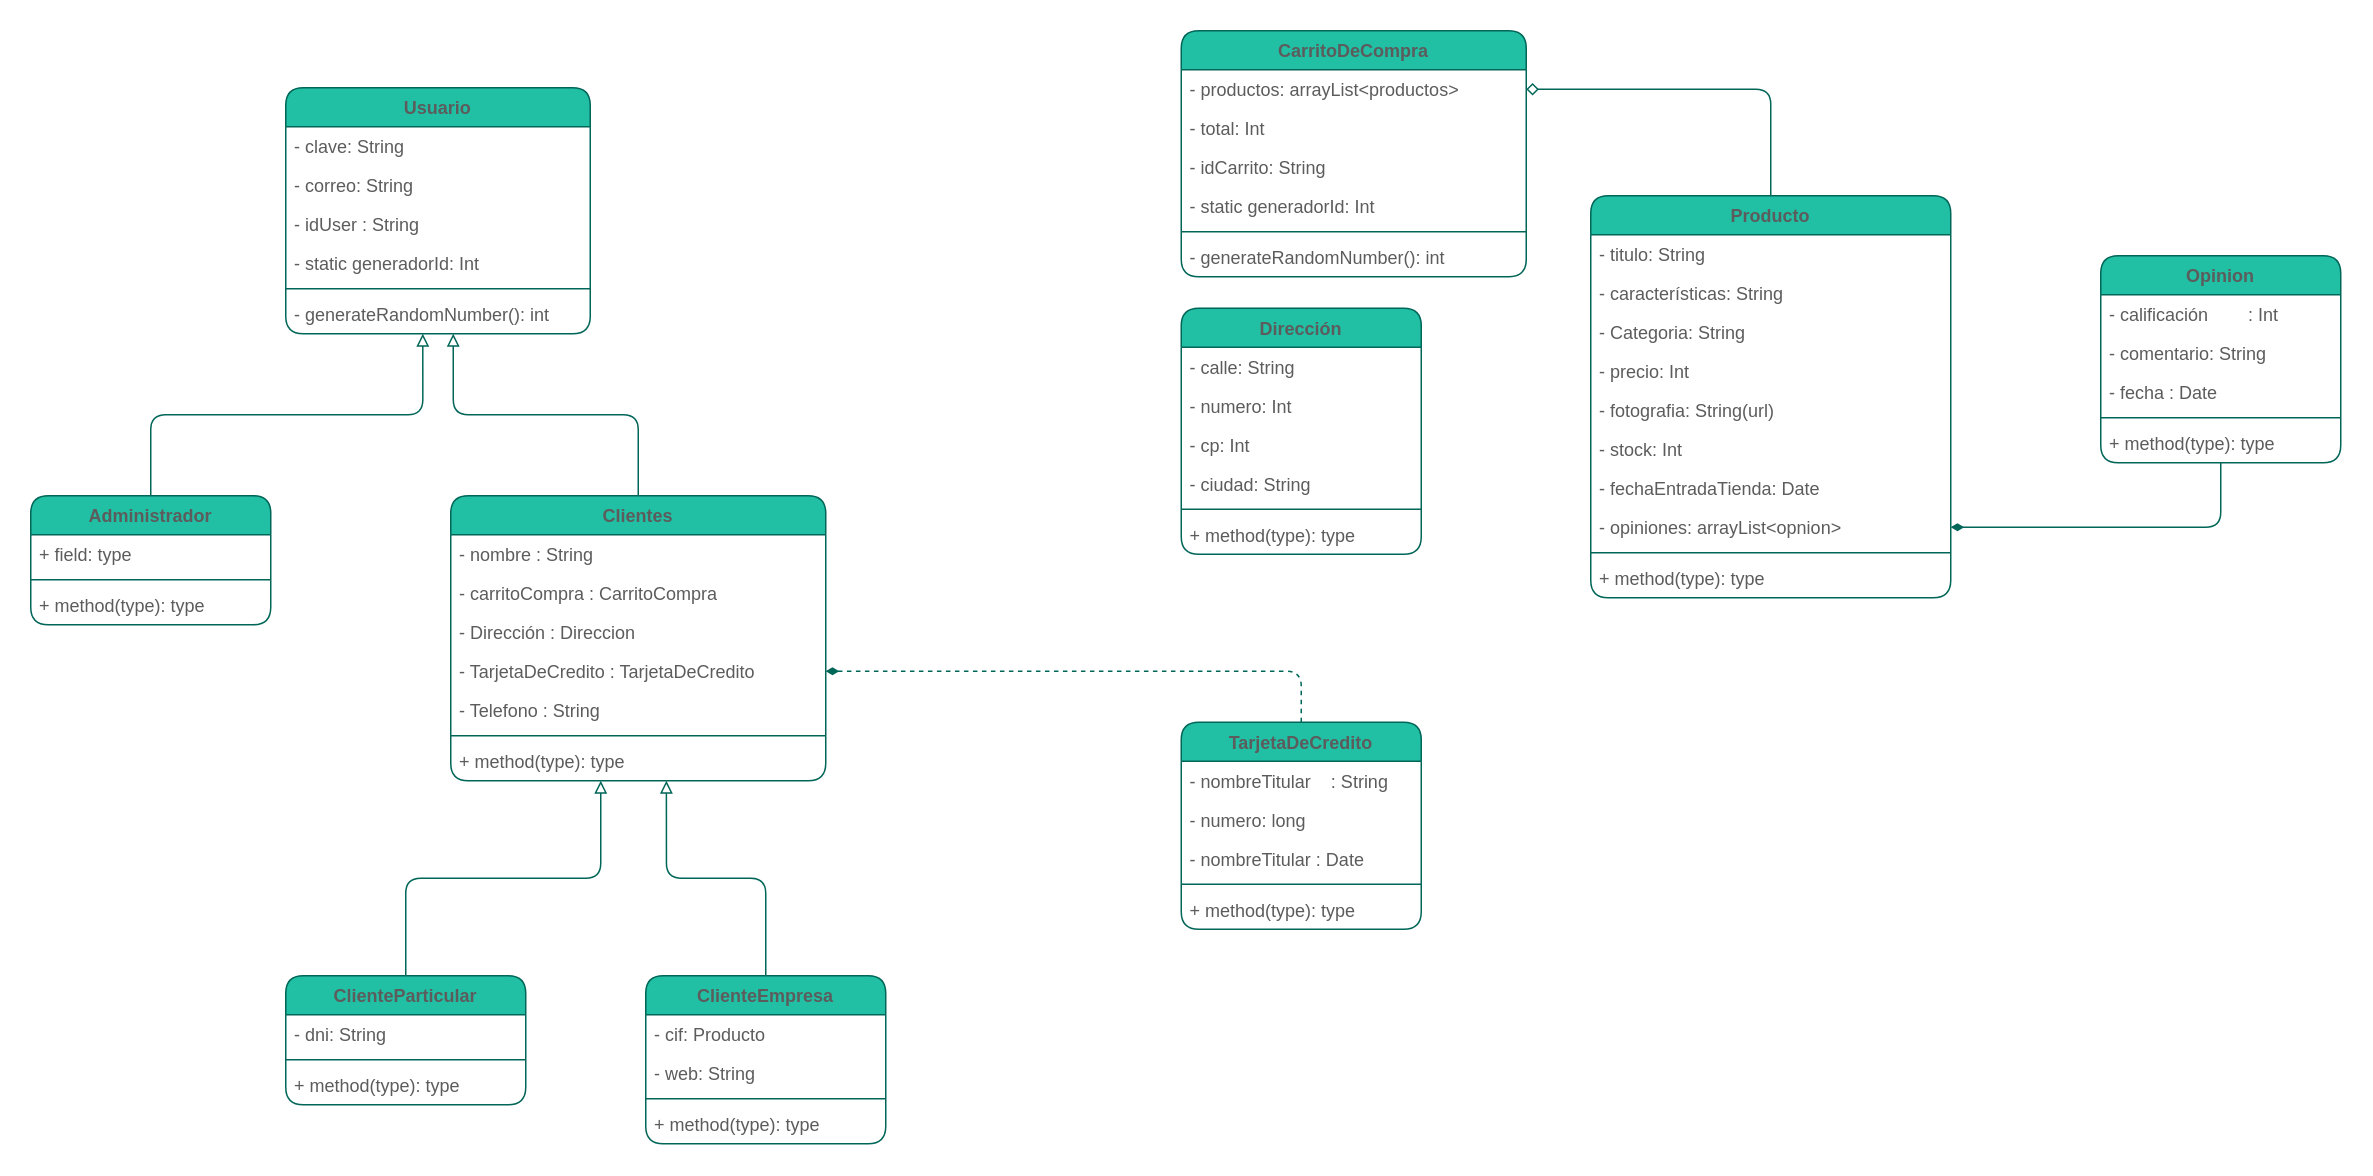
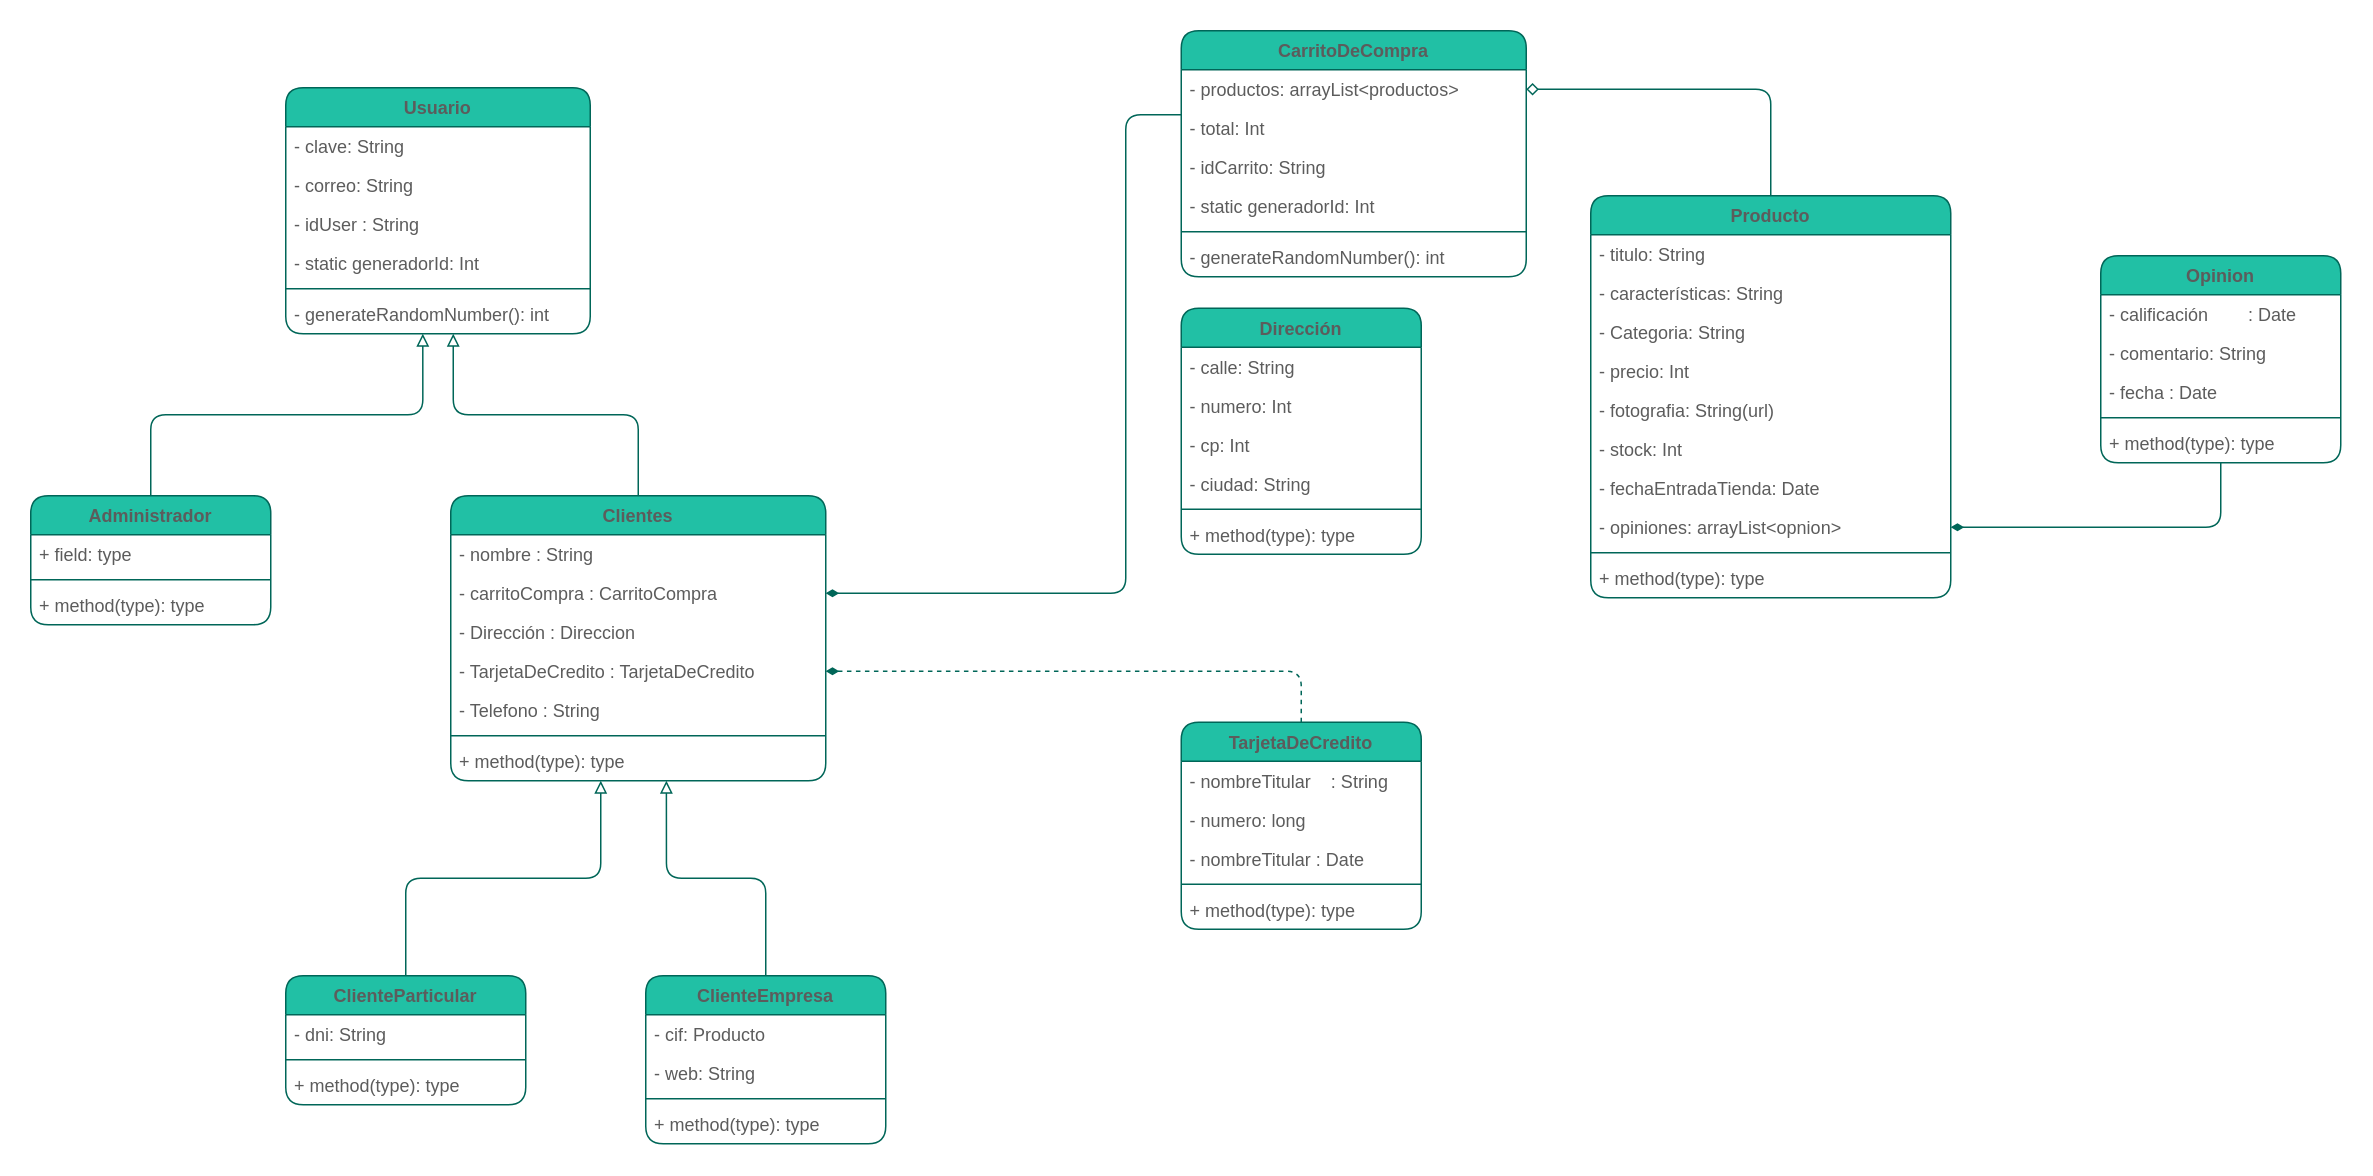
node "- calificación : Int": label "- calificación : Int" -> "- calificación : Date"
edge "CarritoDeCompra" -> "- carritoCompra : CarritoCompra": added
